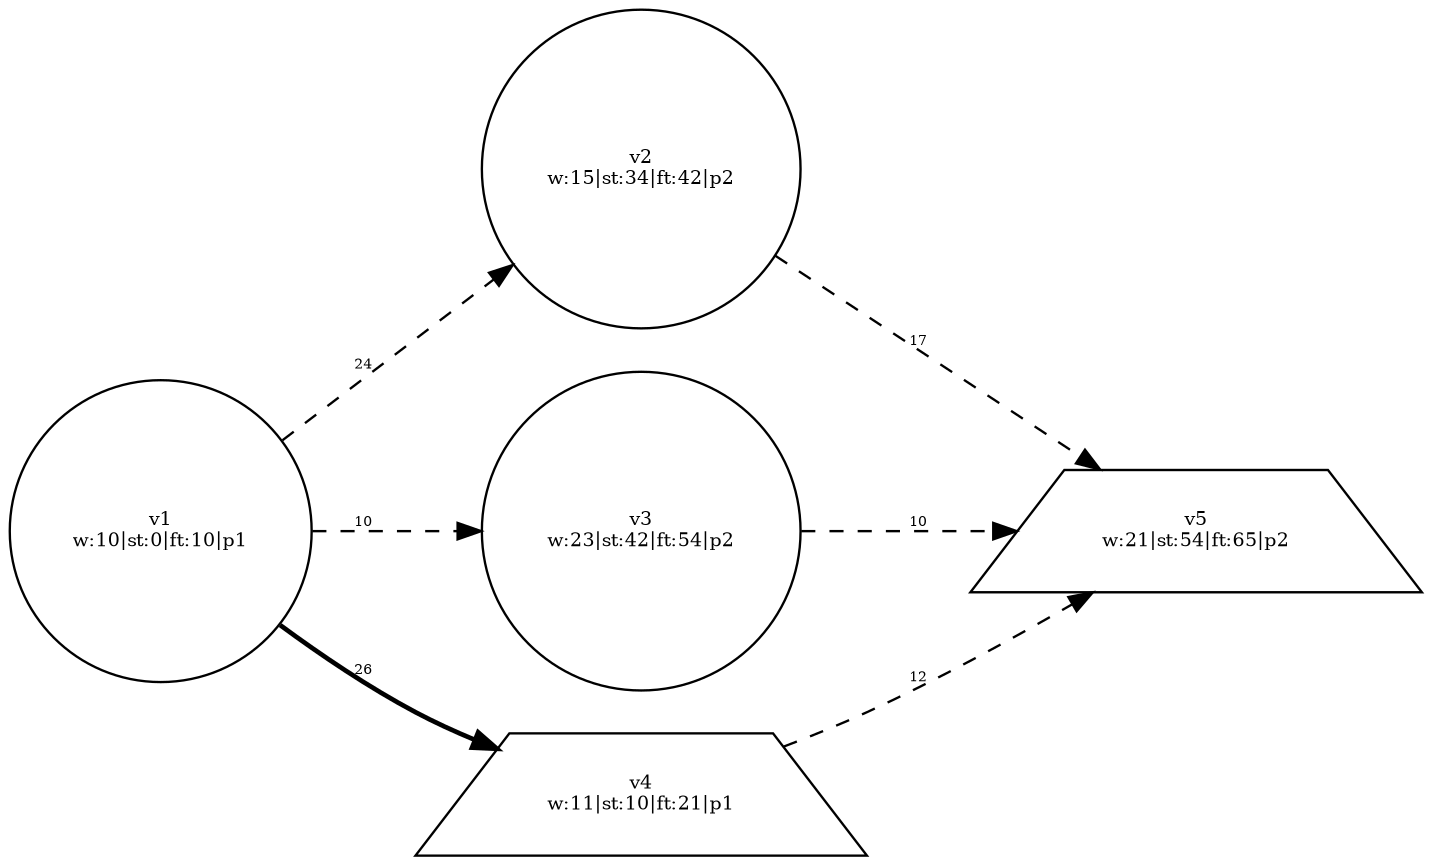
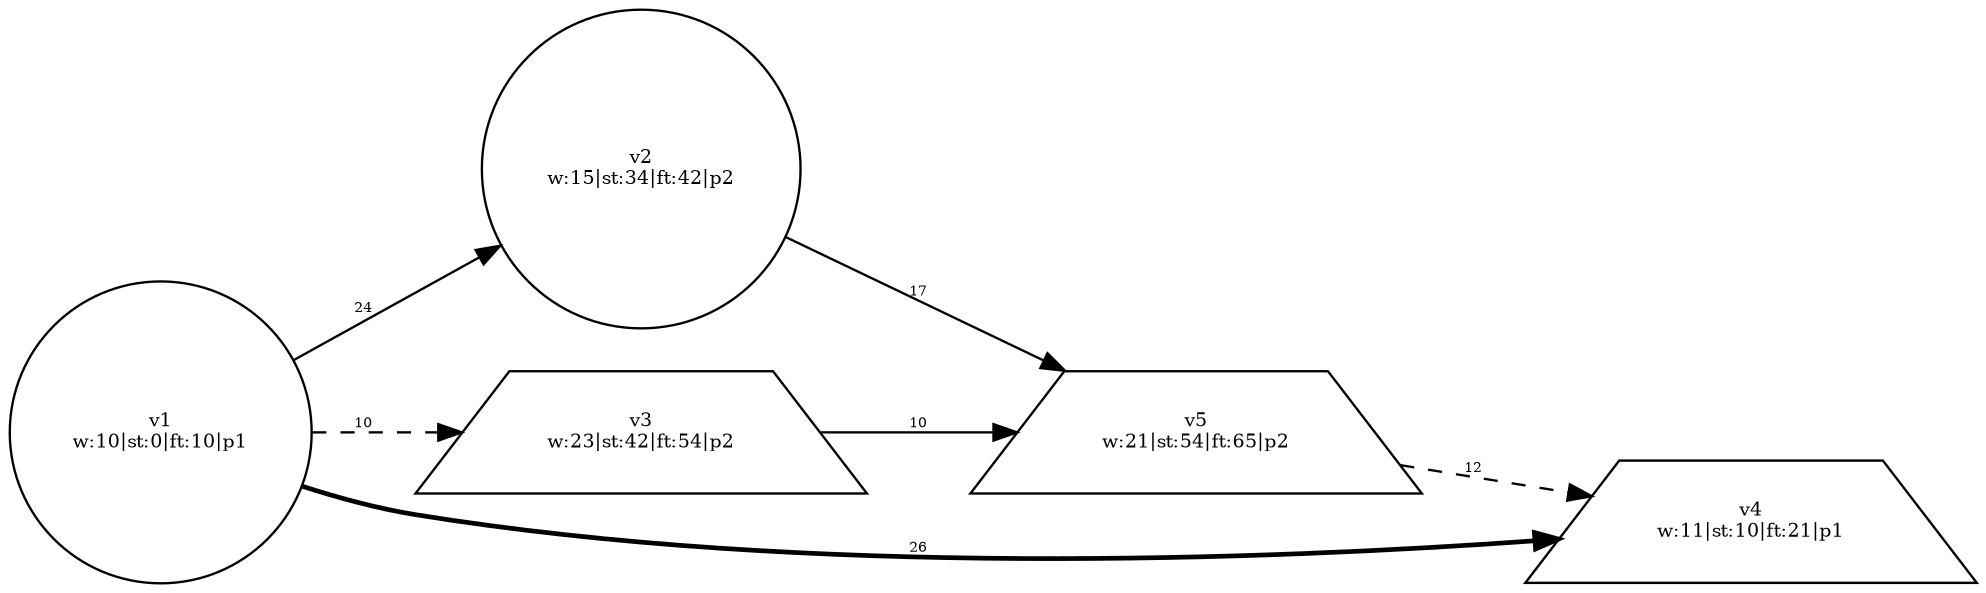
edge "v2 w:15|st:34|ft:42|p2" -> "v5 w:21|st:54|ft:65|p2": style dashed -> solid
edge "v1 w:10|st:0|ft:10|p1" -> "v2 w:15|st:34|ft:42|p2": style dashed -> solid
node "v3 w:23|st:42|ft:54|p2": shape circle -> trapezium
edge "v3 w:23|st:42|ft:54|p2" -> "v5 w:21|st:54|ft:65|p2": style dashed -> solid
edge "v4 w:11|st:10|ft:21|p1" -> "v5 w:21|st:54|ft:65|p2": reversed
